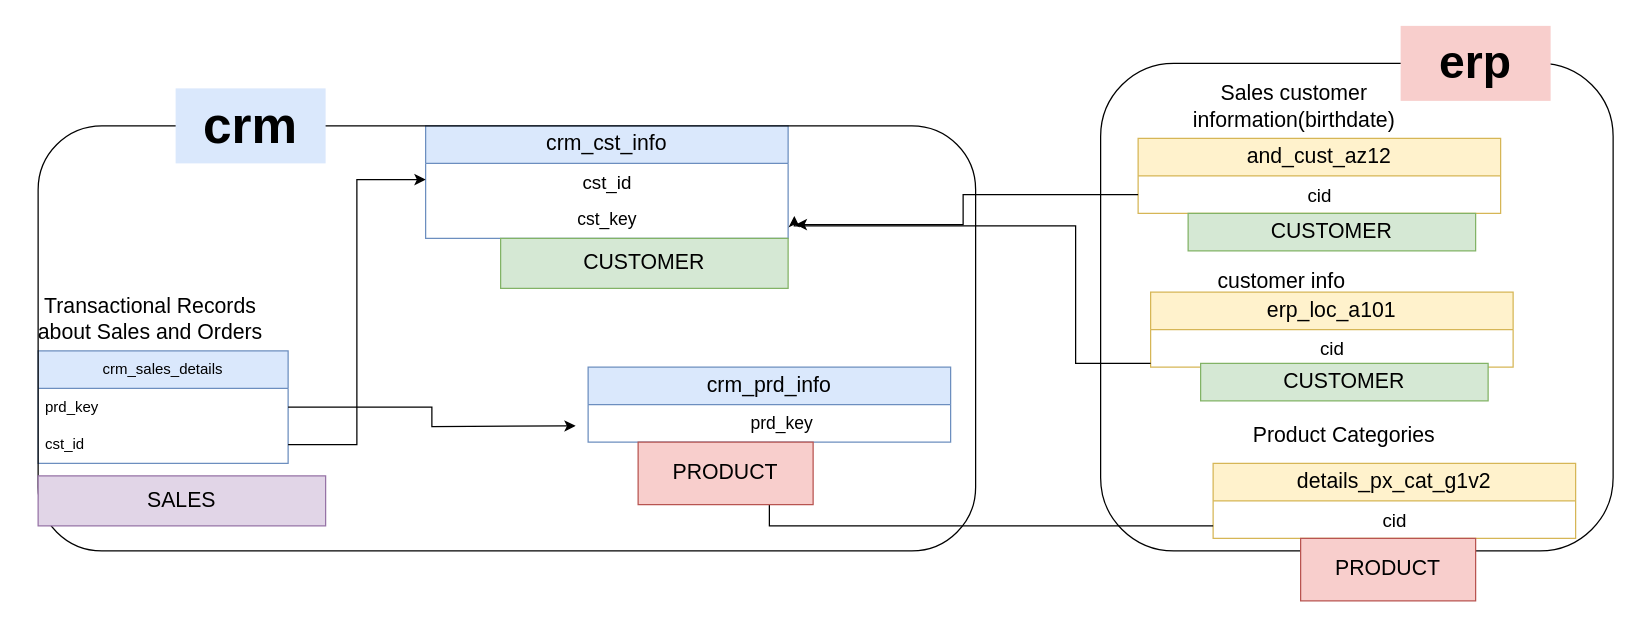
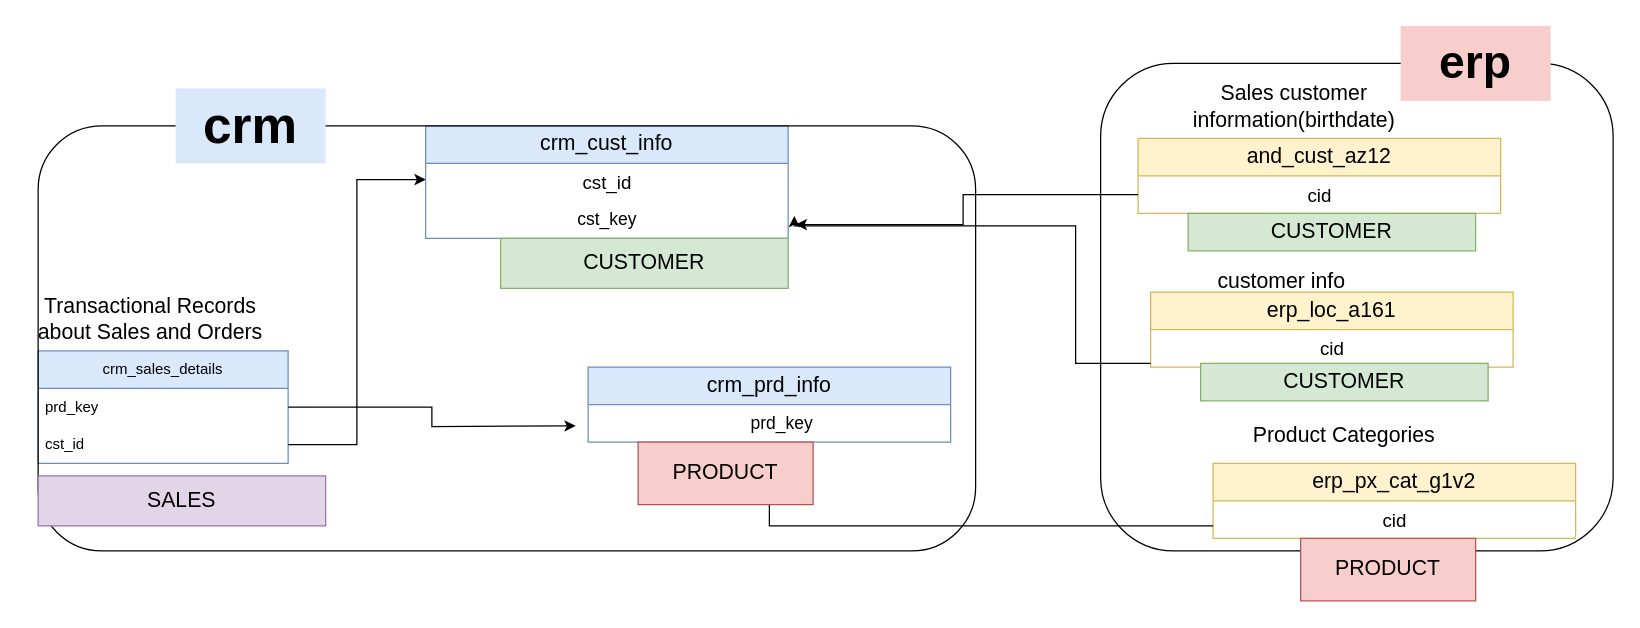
node "crm_cst_info": label "crm_cst_info" -> "crm_cust_info"
node "erp_loc_a101": label "erp_loc_a101" -> "erp_loc_a161"
node "details_px_cat_g1v2": label "details_px_cat_g1v2" -> "erp_px_cat_g1v2"
